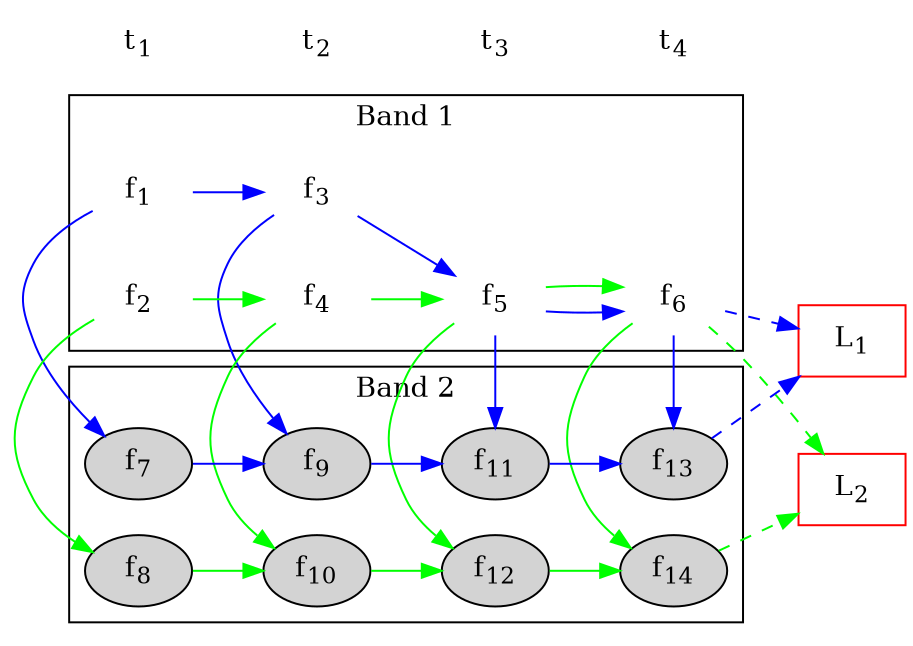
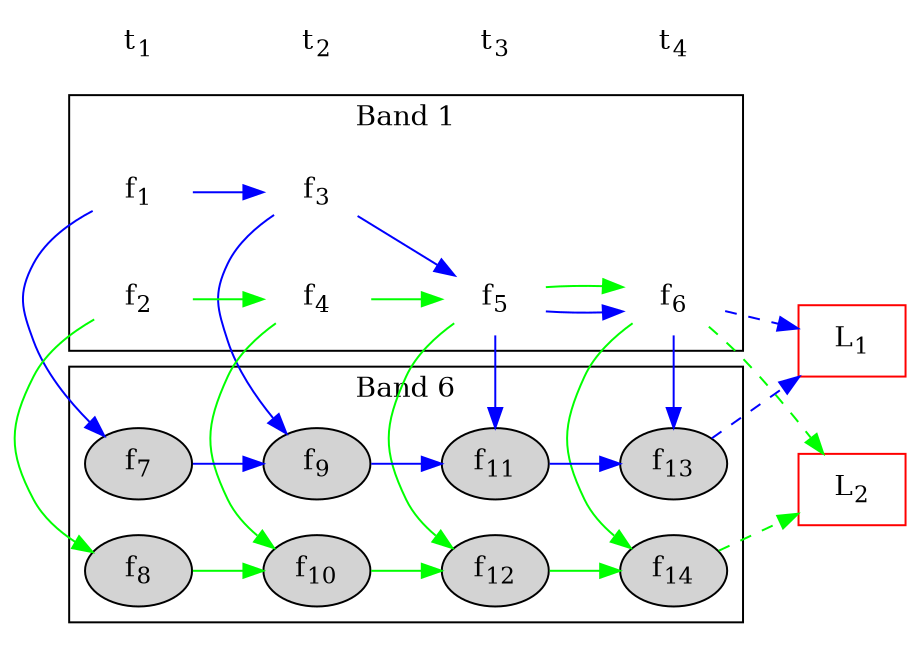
cluster "Band 2": label "Band 2" -> "Band 6"
